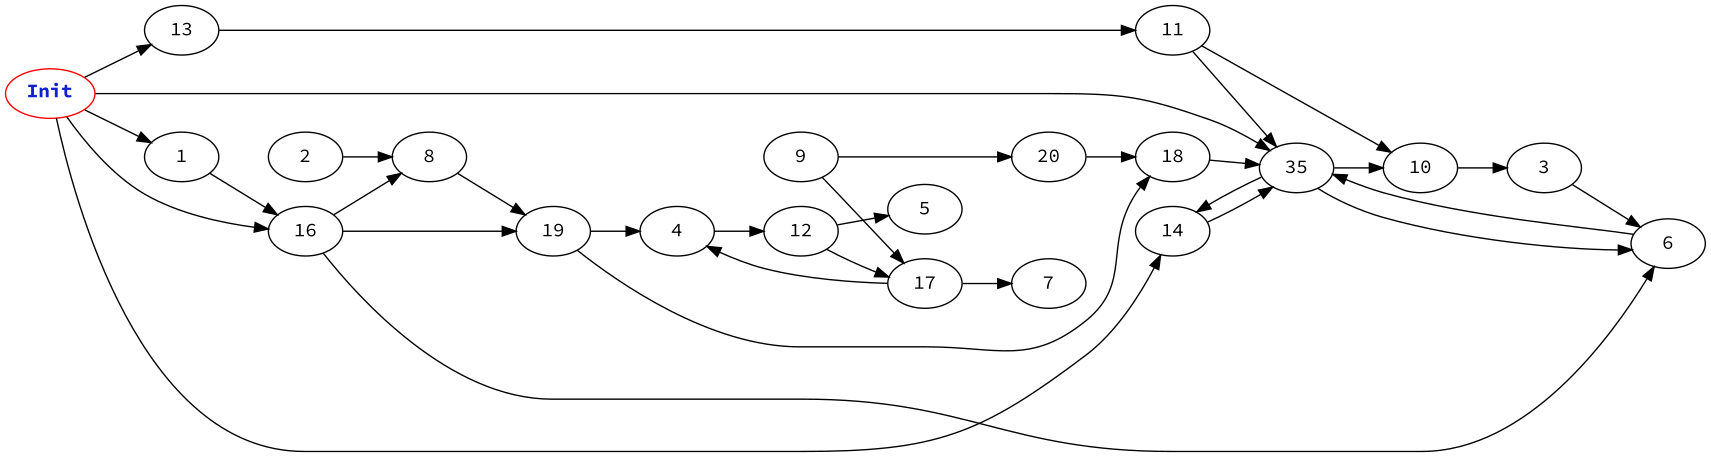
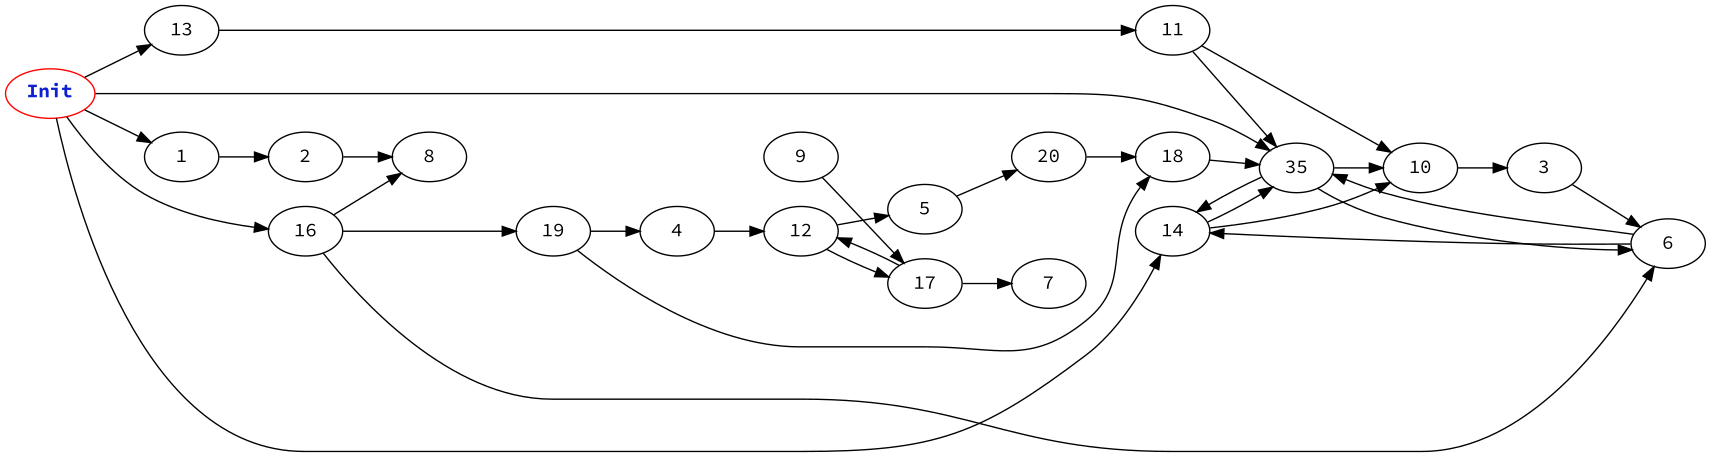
edge "9" -> "20": now "5" -> "20"
edge "1" -> "16": now "1" -> "2"
edge "8" -> "19": removed
edge "14" -> "10": added
edge "6" -> "14": added
edge "17" -> "4": now "17" -> "12"
